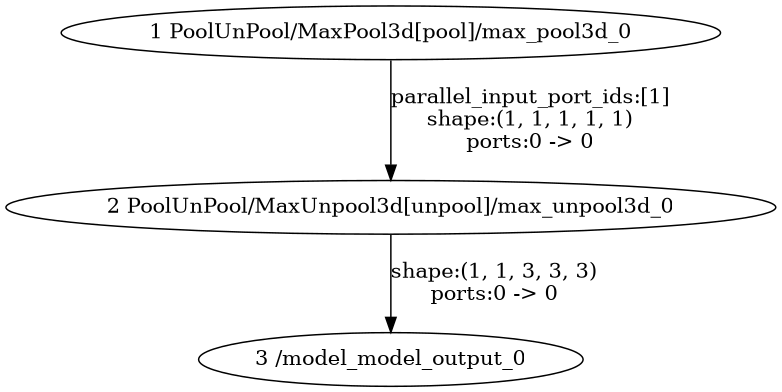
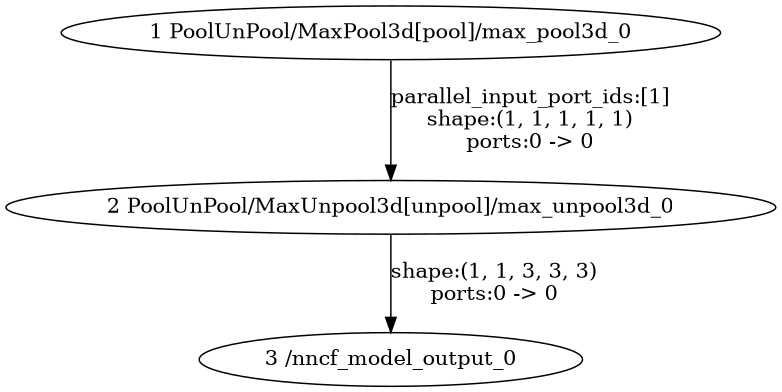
node "3 /model_model_output_0": label "3 /model_model_output_0" -> "3 /nncf_model_output_0"
